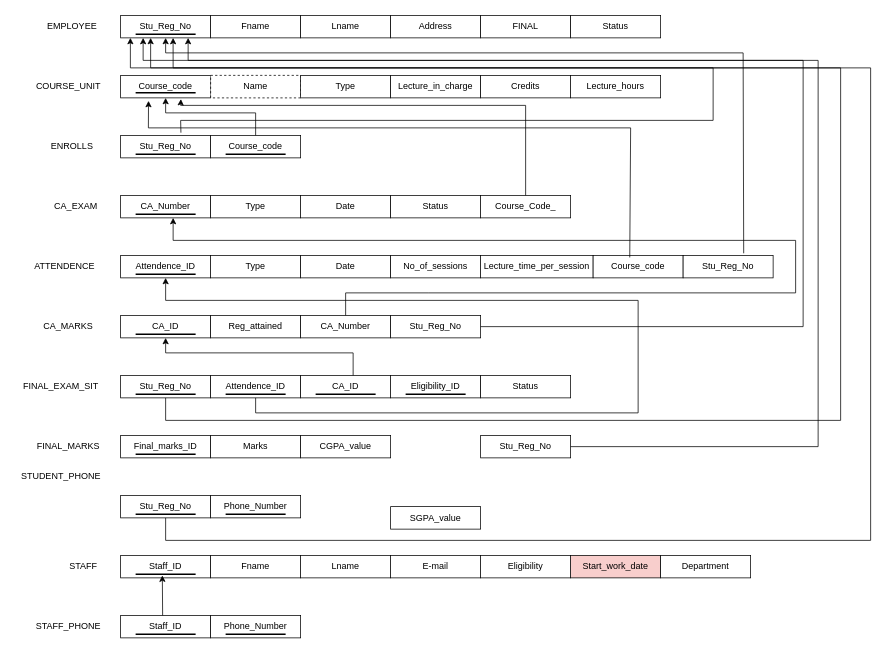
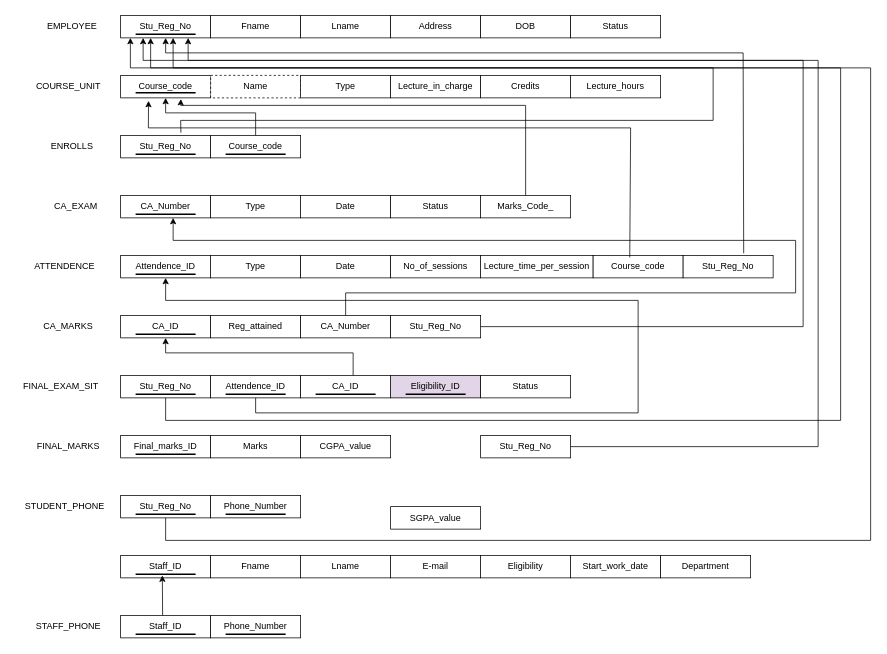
node "FINAL": label "FINAL" -> "DOB"
node "Course_Code_": label "Course_Code_" -> "Marks_Code_"
node "Eligibility_ID": fillcolor #ffffff -> #e1d5e7
node "STUDENT_PHONE": moved (60, 477) -> (64, 507)
node "STAFF": removed
node "Start_work_date": fillcolor #f8cecc -> #ffffff
